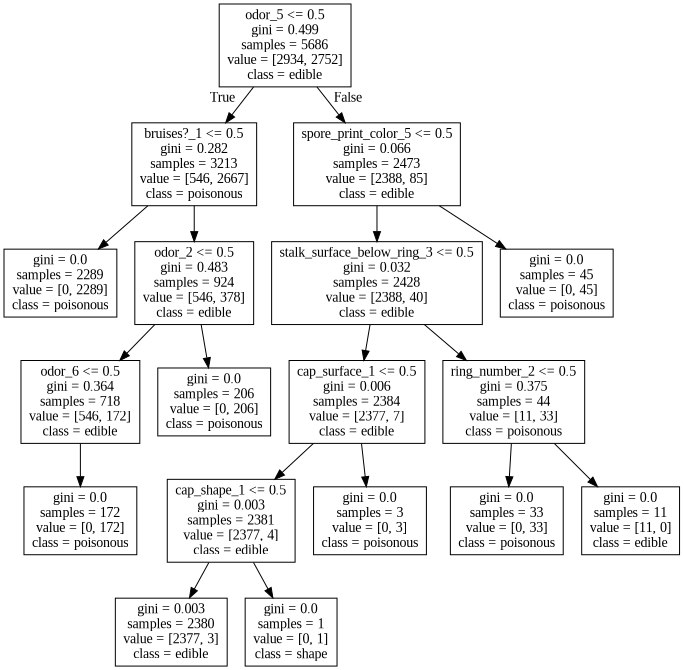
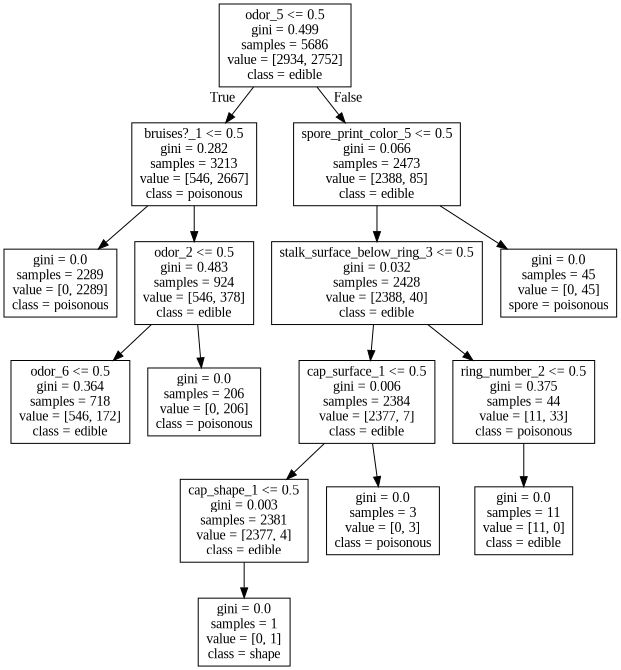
node "gini = 0.0 samples = 45 value = [0, 45] class = poisonous": label "gini = 0.0 samples = 45 value = [0, 45] class = poisonous" -> "gini = 0.0 samples = 45 value = [0, 45] spore = poisonous"
node "gini = 0.0 samples = 172 value = [0, 172] class = poisonous": removed
node "gini = 0.0 samples = 33 value = [0, 33] class = poisonous": removed
node "gini = 0.003 samples = 2380 value = [2377, 3] class = edible": removed
